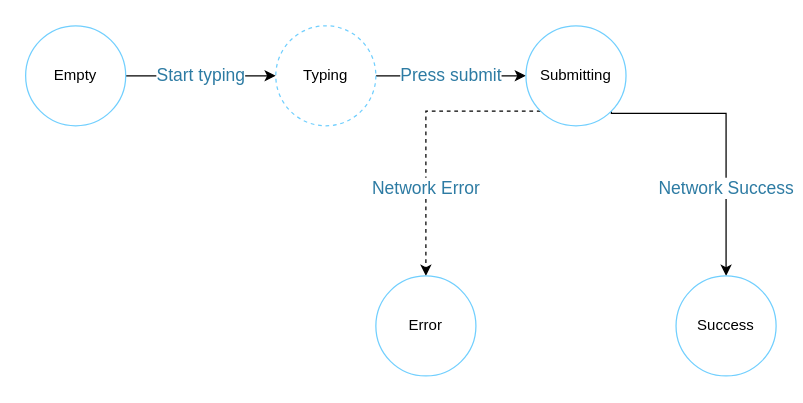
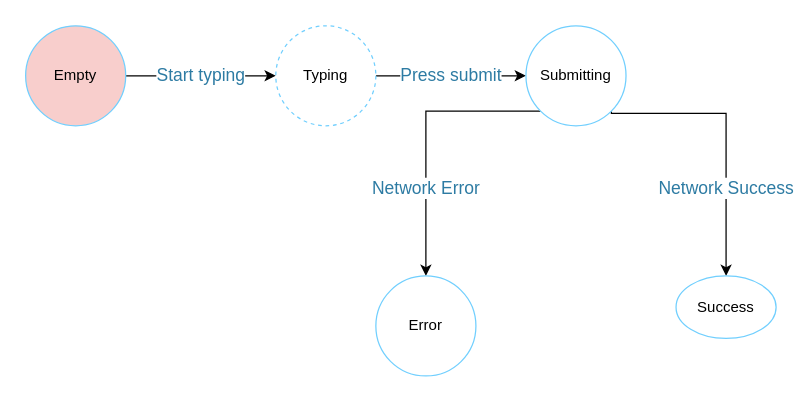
node "Empty": fillcolor #ffffff -> #f8cecc
edge "Submitting" -> "Error": style dashed -> solid
node "Success": size 100x100 -> 100x63
